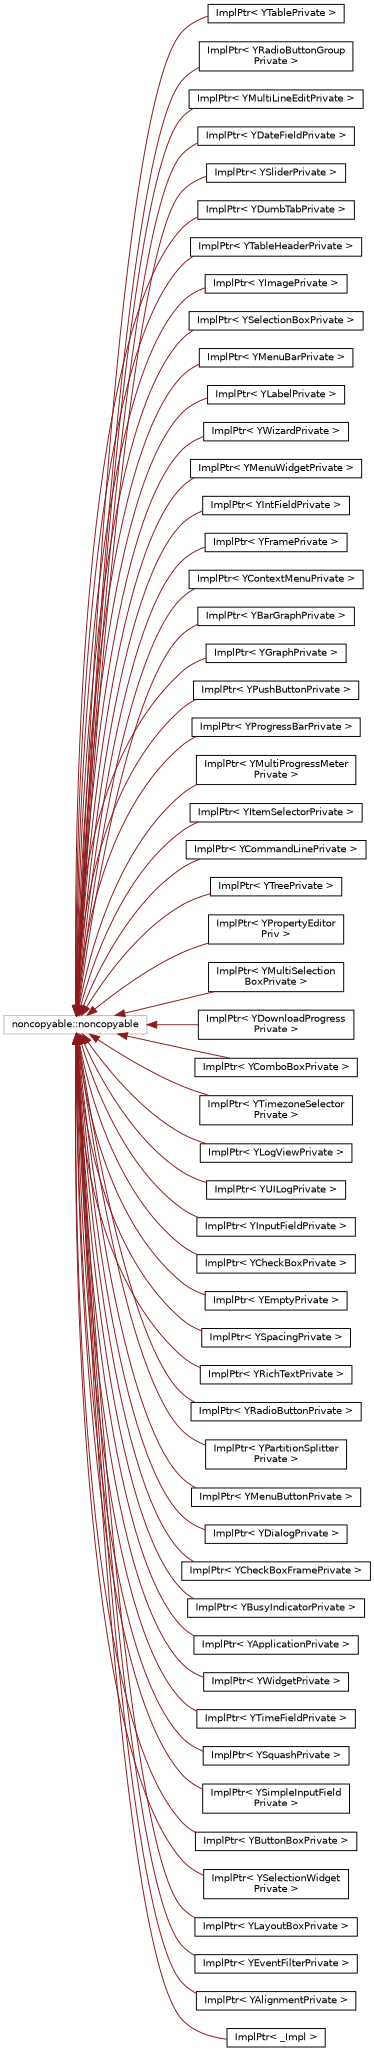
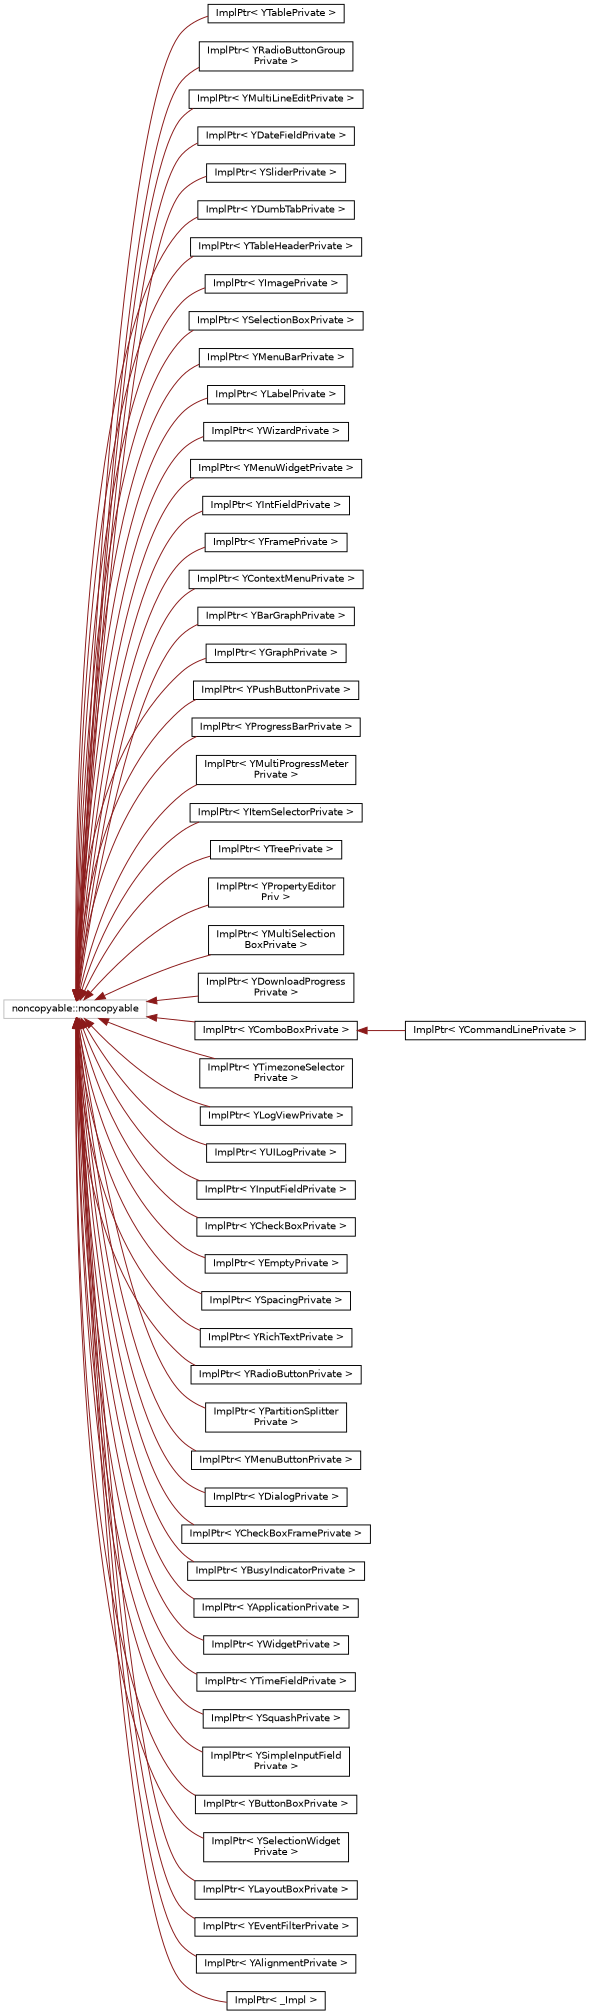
edge "ImplPtr< YCommandLinePrivate >" -> "noncopyable::noncopyable": now "ImplPtr< YCommandLinePrivate >" -> "ImplPtr< YComboBoxPrivate >"
